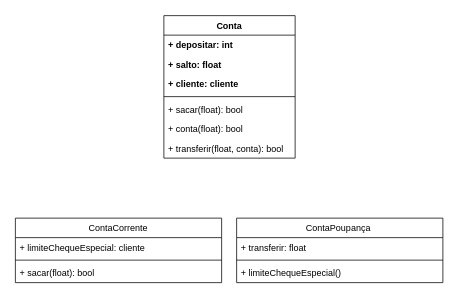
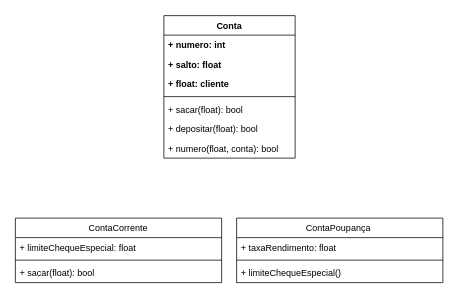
node "+ depositar: int": label "+ depositar: int" -> "+ numero: int"
node "+ cliente: cliente": label "+ cliente: cliente" -> "+ float: cliente"
node "+ conta(float): bool": label "+ conta(float): bool" -> "+ depositar(float): bool"
node "+ transferir(float, conta): bool": label "+ transferir(float, conta): bool" -> "+ numero(float, conta): bool"
node "+ limiteChequeEspecial: cliente": label "+ limiteChequeEspecial: cliente" -> "+ limiteChequeEspecial: float"
node "+ transferir: float": label "+ transferir: float" -> "+ taxaRendimento: float"
